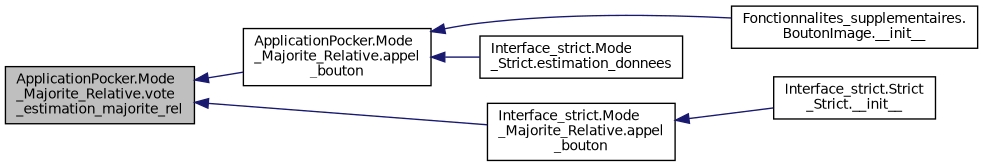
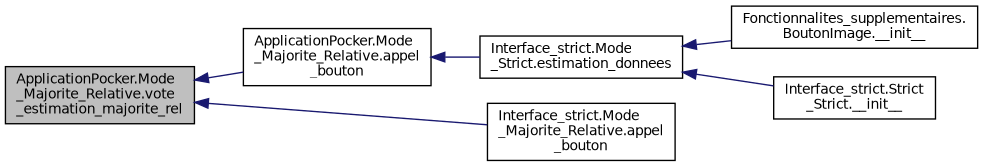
edge "Fonctionnalites_supplementaires. BoutonImage.__init__" -> "ApplicationPocker.Mode _Majorite_Relative.appel _bouton": now "Fonctionnalites_supplementaires. BoutonImage.__init__" -> "Interface_strict.Mode _Strict.estimation_donnees"
edge "Interface_strict.Strict _Strict.__init__" -> "Interface_strict.Mode _Majorite_Relative.appel _bouton": now "Interface_strict.Strict _Strict.__init__" -> "Interface_strict.Mode _Strict.estimation_donnees"
